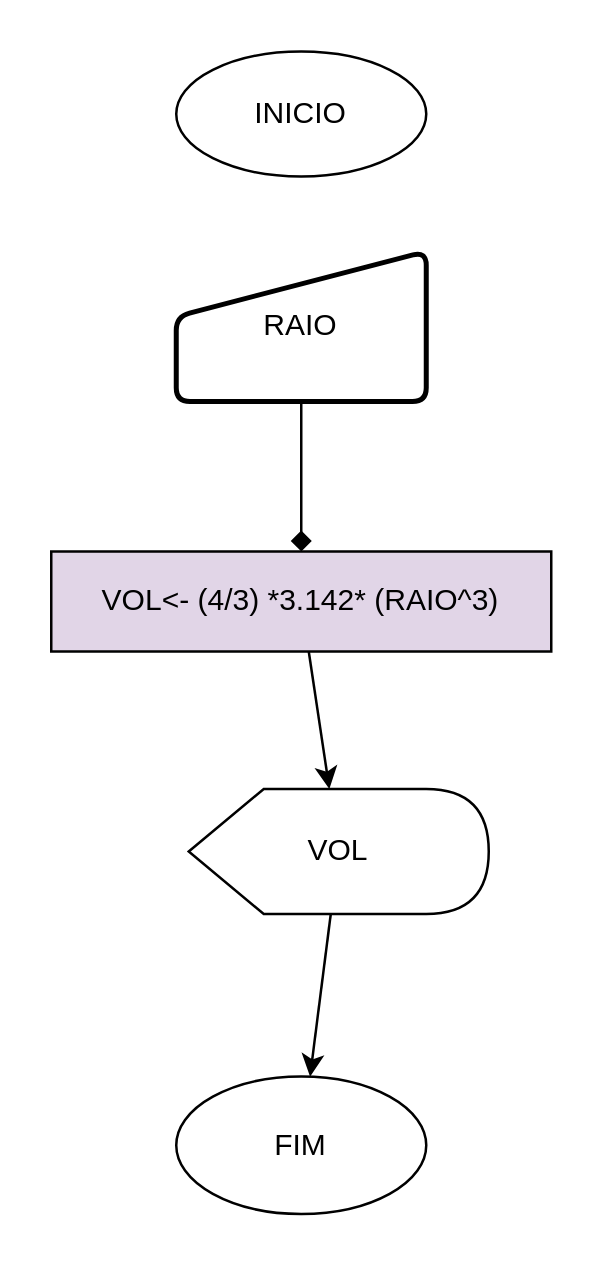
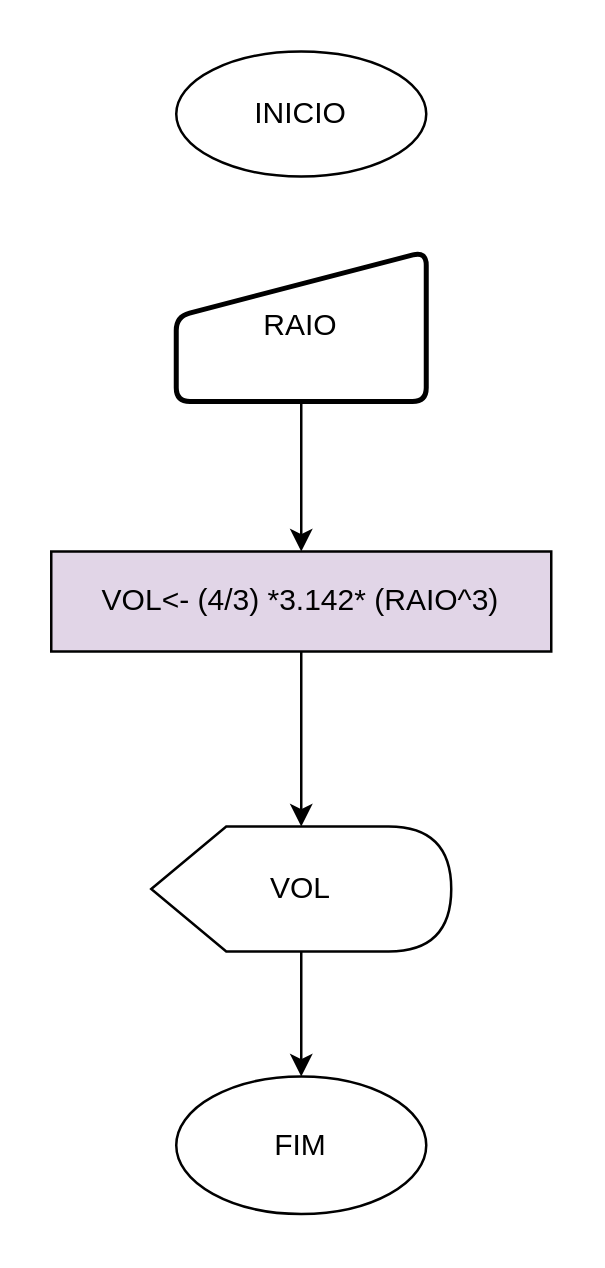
edge "RAIO" -> "VOL<- (4/3) *3.142* (RAIO^3)": arrowhead diamond -> classic
node "VOL": moved (339, 851) -> (301, 889)
